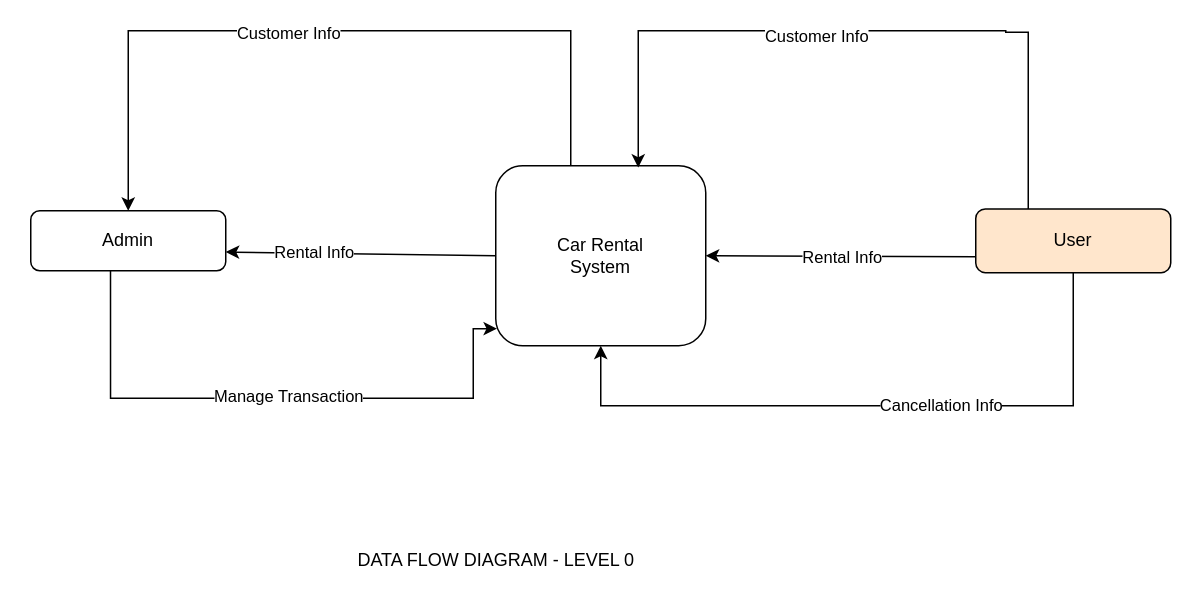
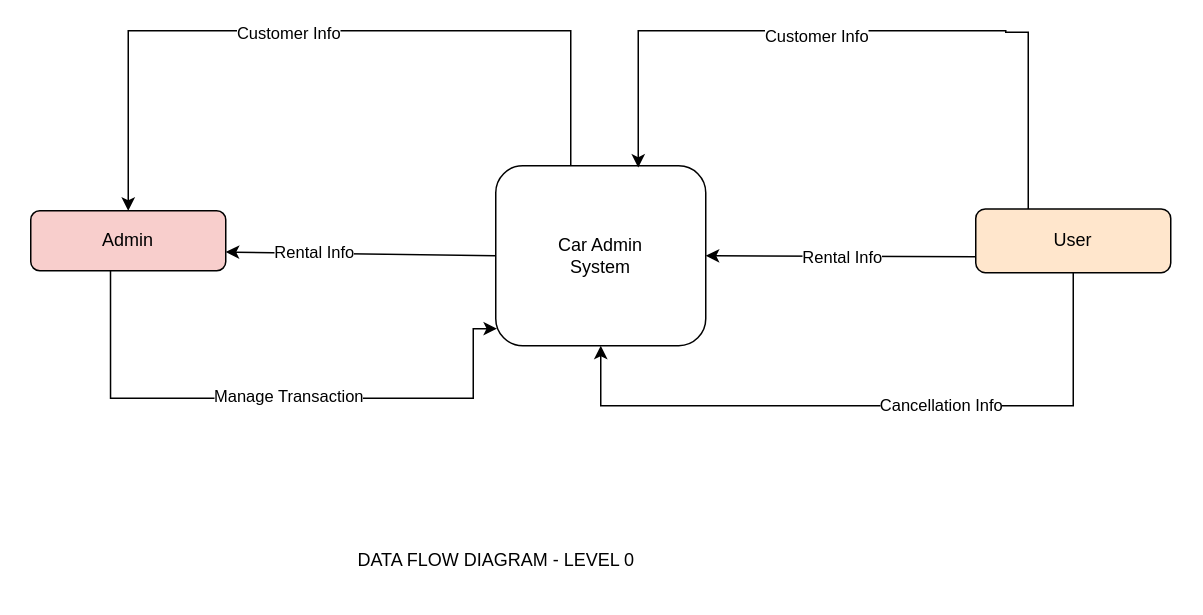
node "Admin": fillcolor #ffffff -> #f8cecc
node "Car Rental System": label "Car Rental System" -> "Car Admin System"
